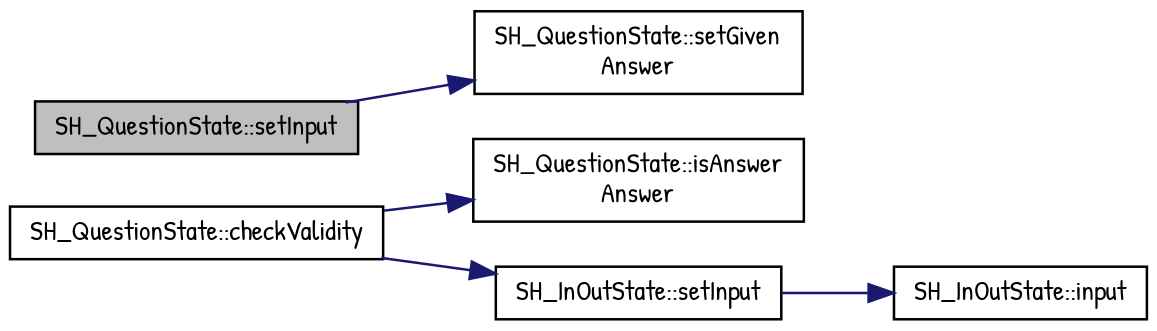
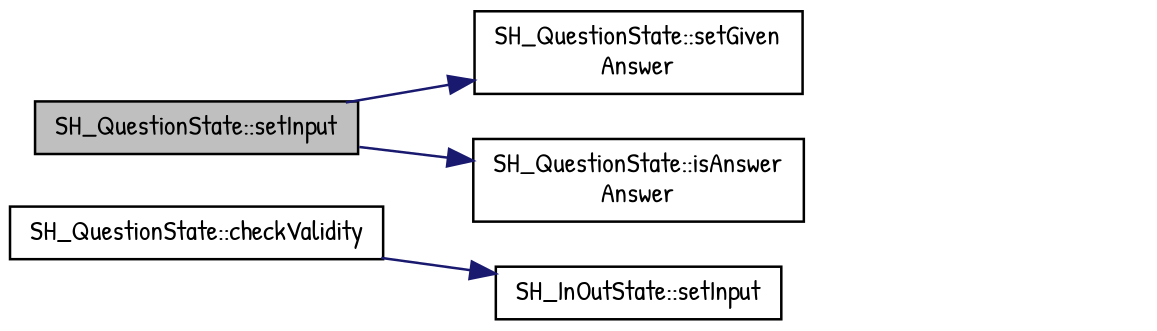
edge "SH_QuestionState::checkValidity" -> "SH_QuestionState::isAnswer Answer": now "SH_QuestionState::setInput" -> "SH_QuestionState::isAnswer Answer"
node "SH_InOutState::input": removed
